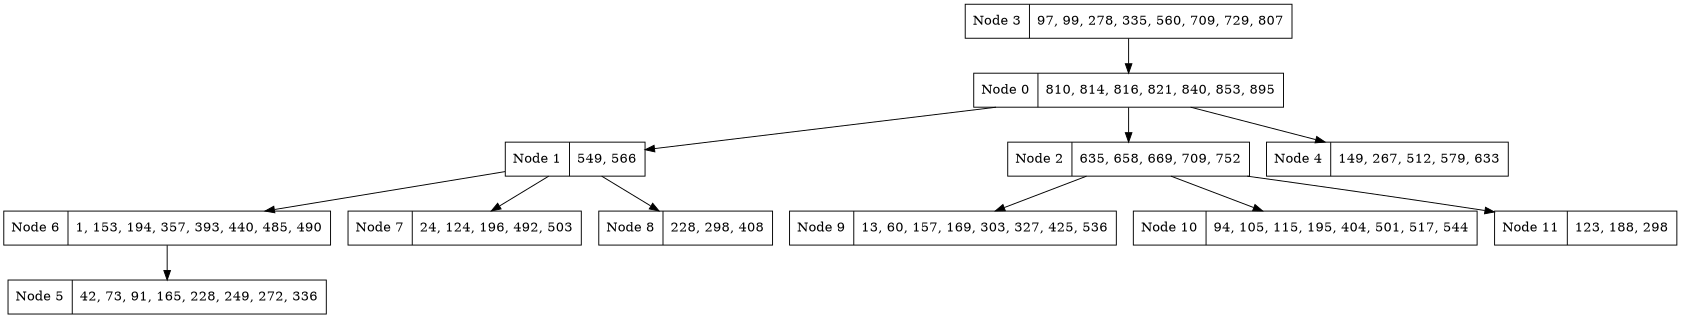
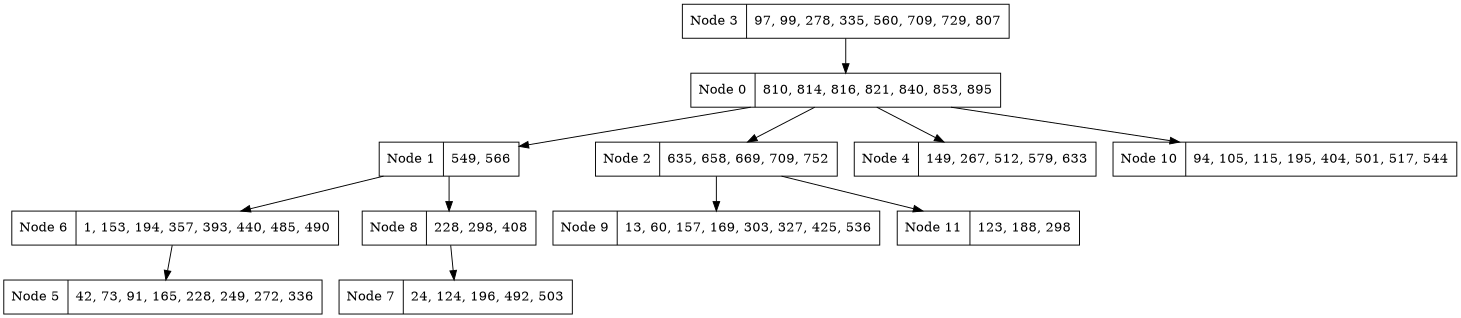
edge "Node 1" -> "Node 7": now "Node 8" -> "Node 7"
edge "Node 2" -> "Node 10": now "Node 0" -> "Node 10"
